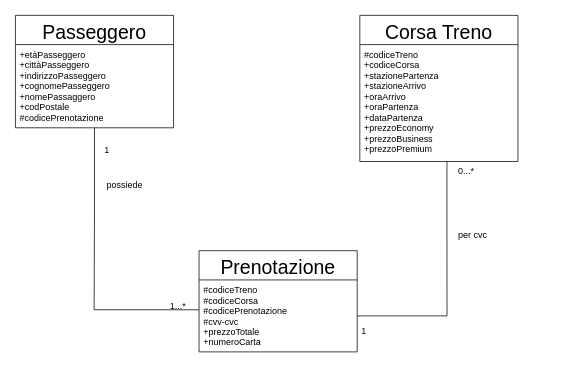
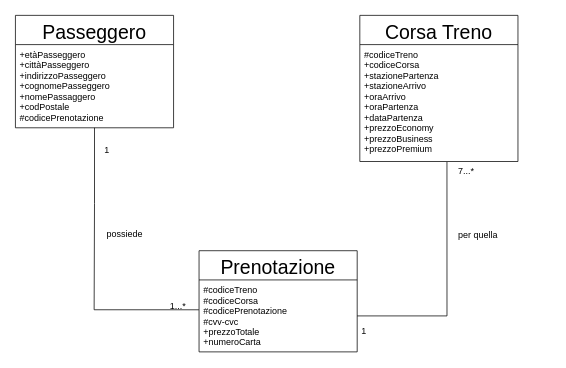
node "0...*": label "0...*" -> "7...*"
node "possiede": moved (125, 182) -> (125, 231)
node "per cvc": label "per cvc" -> "per quella"
